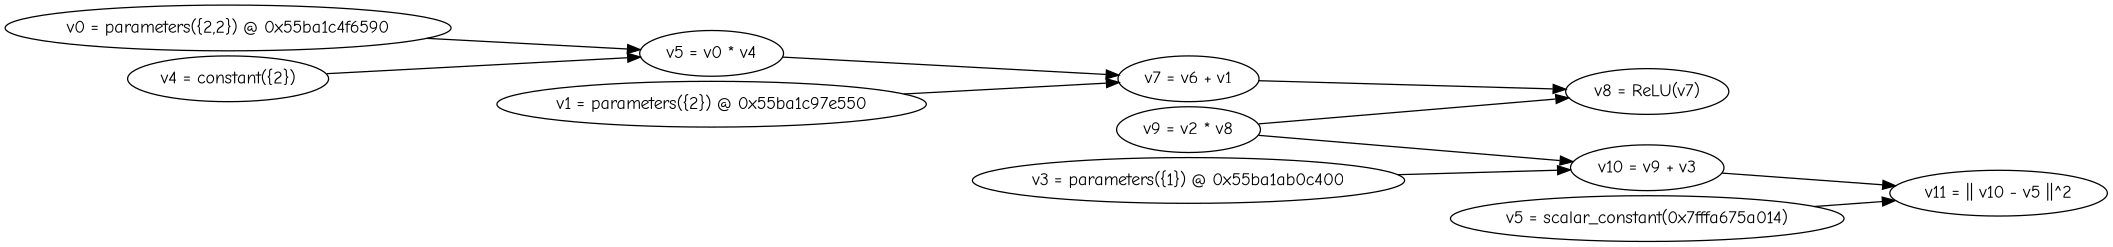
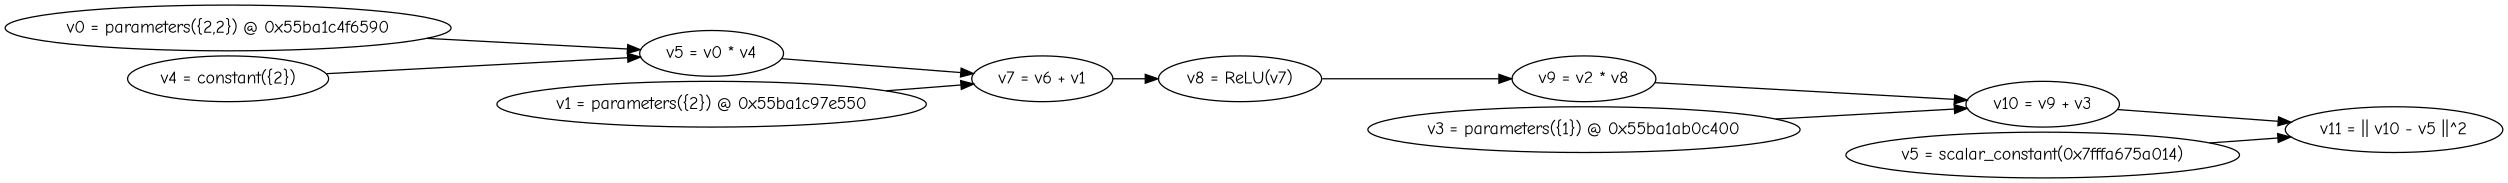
edge "v9 = v2 * v8" -> "v8 = ReLU(v7)": reversed
